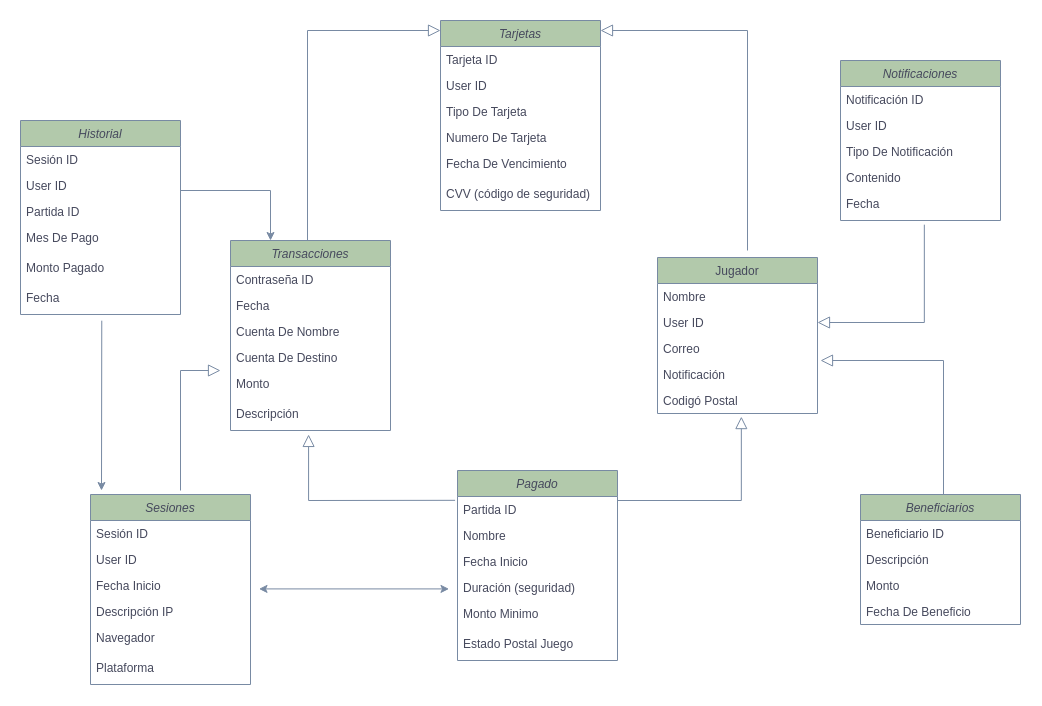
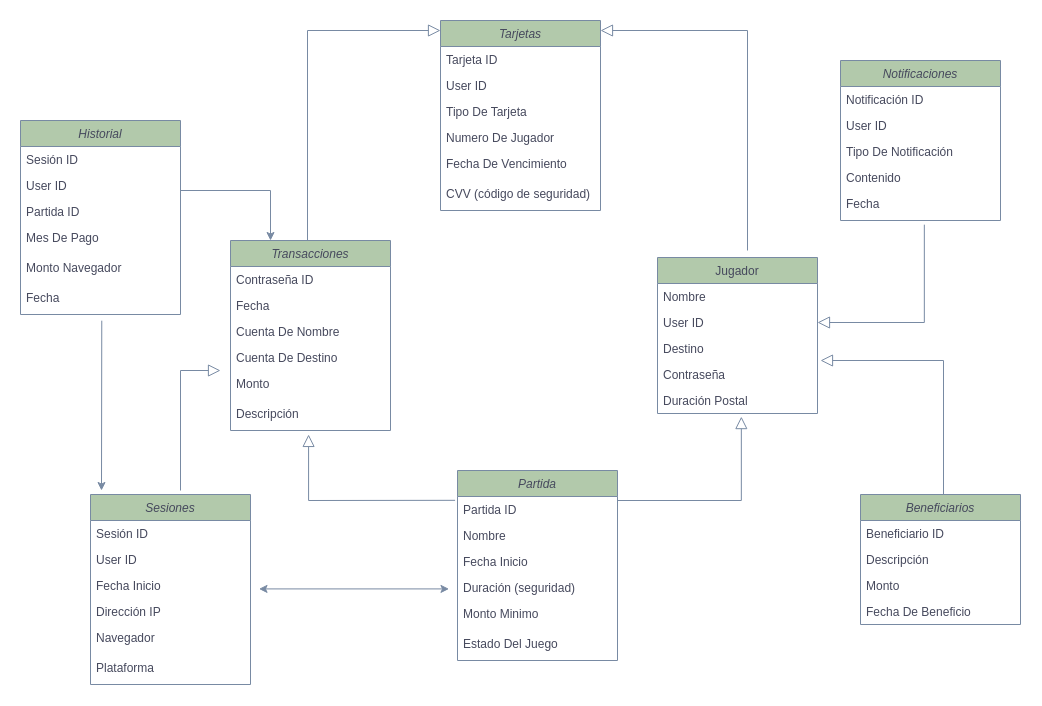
node "Numero De Tarjeta": label "Numero De Tarjeta" -> "Numero De Jugador"
node "Monto Pagado": label "Monto Pagado" -> "Monto Navegador"
node "Correo": label "Correo" -> "Destino"
node "Notificación": label "Notificación" -> "Contraseña"
node "Codigó Postal": label "Codigó Postal" -> "Duración Postal"
node "Pagado": label "Pagado" -> "Partida"
node "Descripción IP": label "Descripción IP" -> "Dirección IP"
node "Estado Postal Juego": label "Estado Postal Juego" -> "Estado Del Juego"
